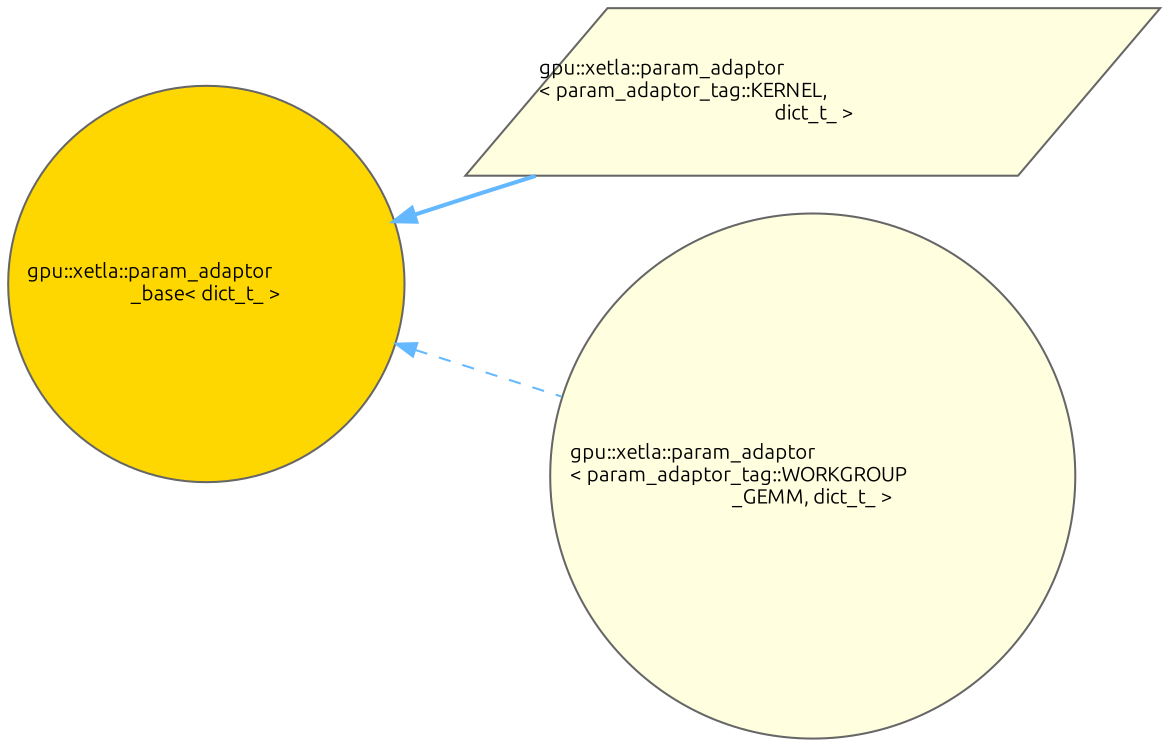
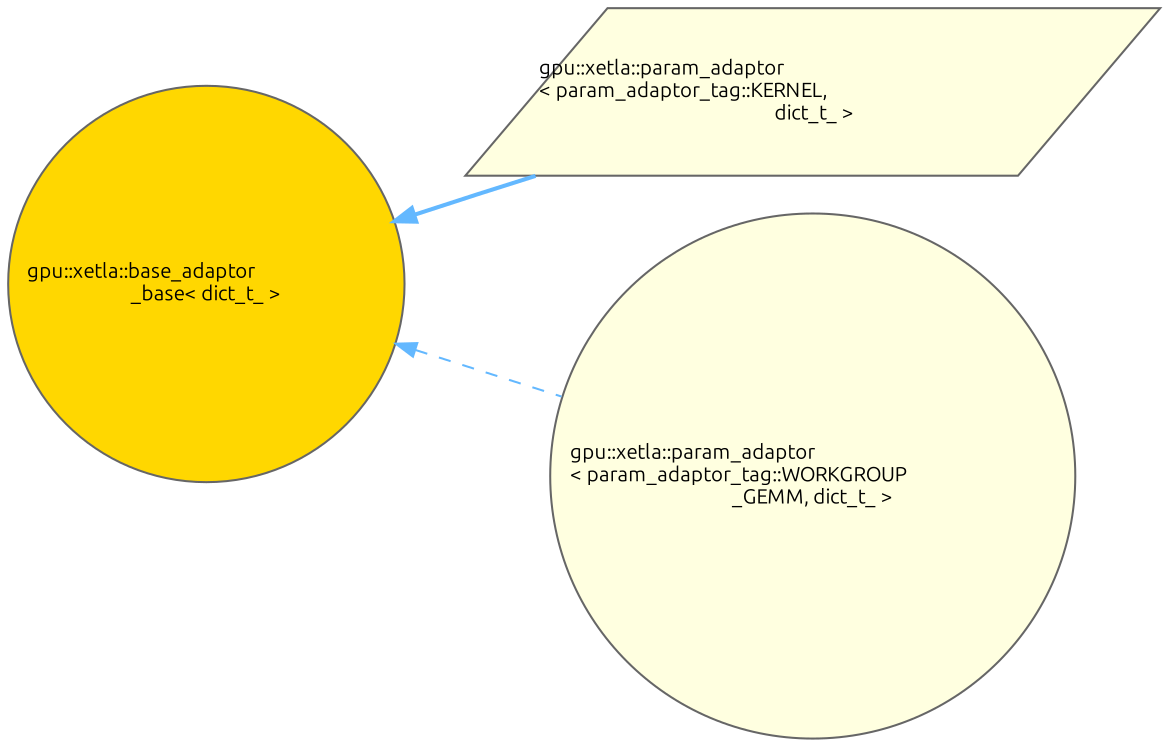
node "gpu::xetla::param_adaptor _base< dict_t_ >": label "gpu::xetla::param_adaptor _base< dict_t_ >" -> "gpu::xetla::base_adaptor _base< dict_t_ >"
